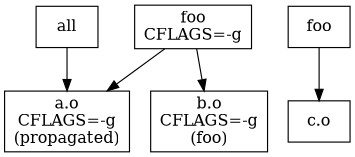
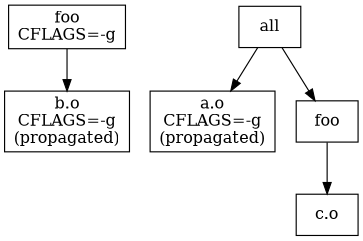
edge "foo CFLAGS=-g" -> "a.o CFLAGS=-g (propagated)": removed
edge "all" -> "foo": added
node "b.o CFLAGS=-g (foo)": label "b.o CFLAGS=-g (foo)" -> "b.o CFLAGS=-g (propagated)"
